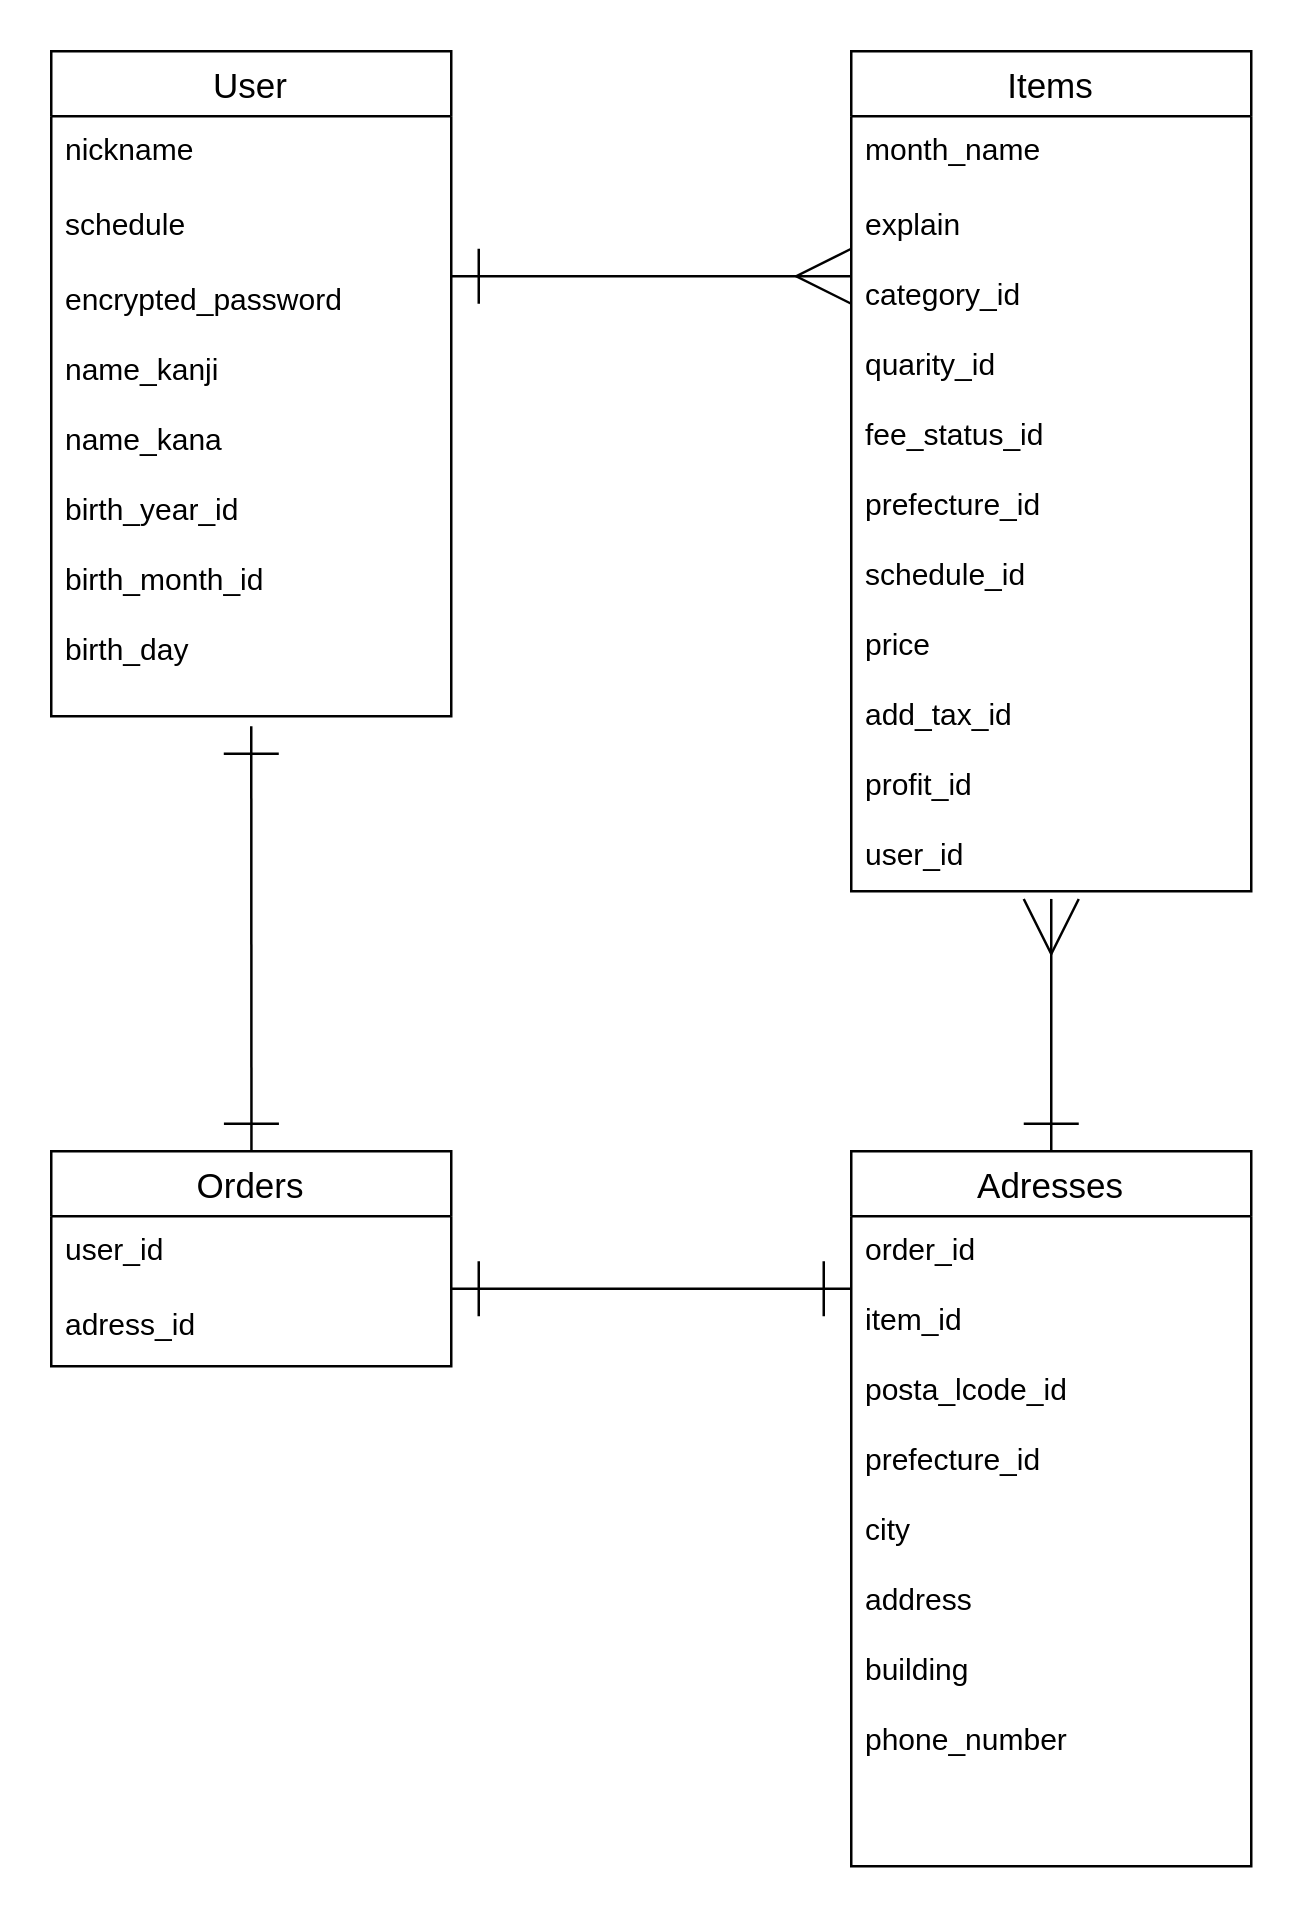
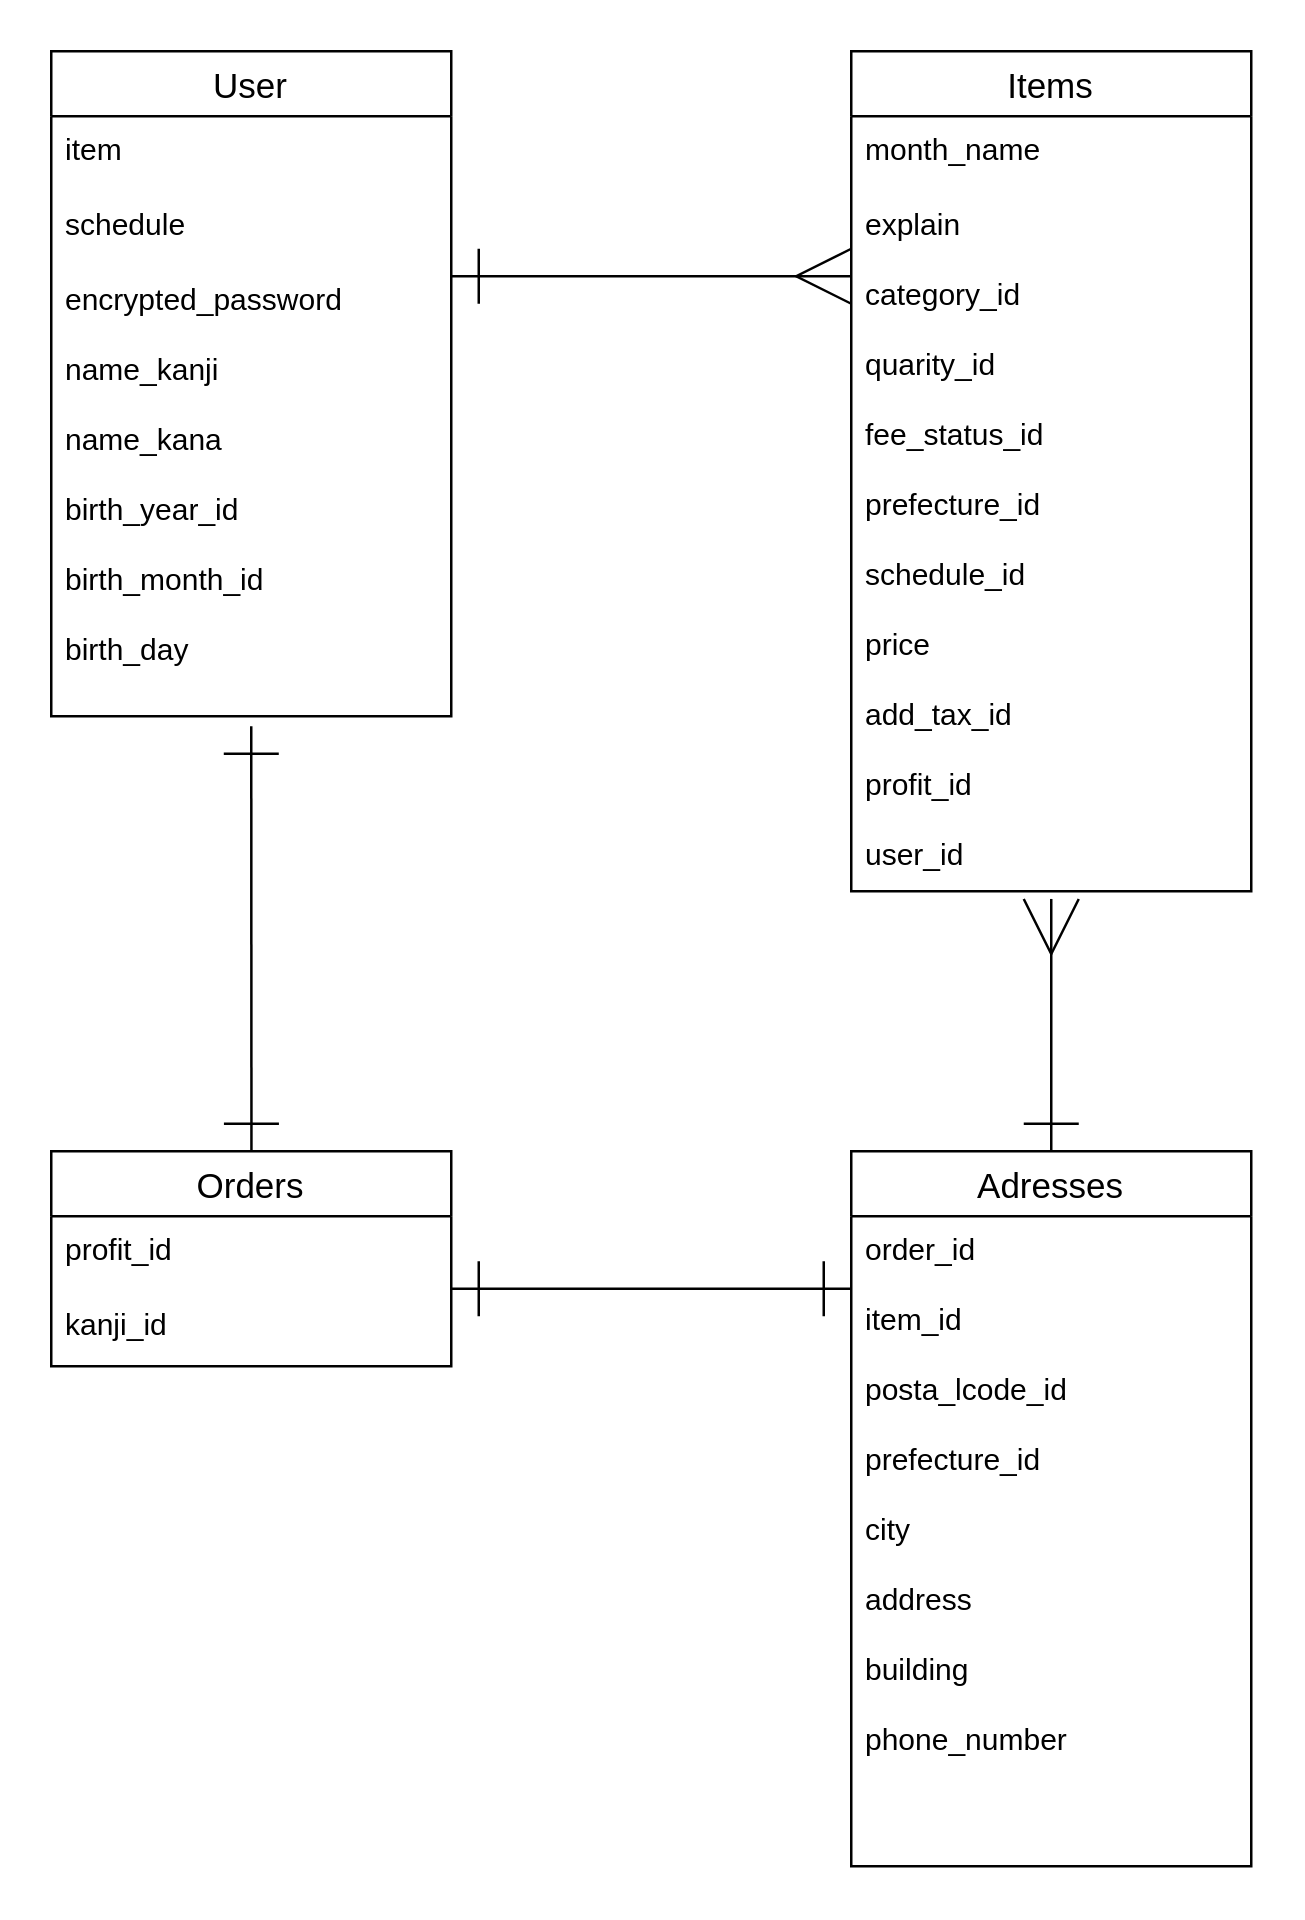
node "nickname": label "nickname" -> "item"
node "user_id": label "user_id" -> "profit_id"
node "adress_id": label "adress_id" -> "kanji_id"
